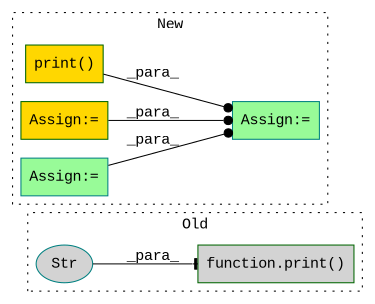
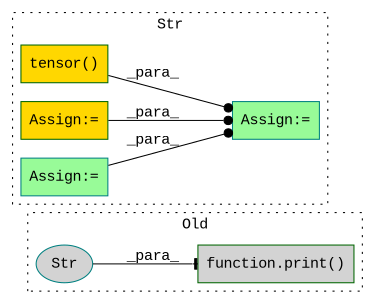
cluster "New": label "New" -> "Str"
node "print()": label "print()" -> "tensor()"
